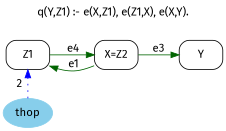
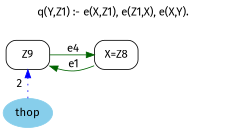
node "Z1": label "Z1" -> "Z9"
node "X=Z2": label "X=Z2" -> "X=Z8"
node "Y": removed
